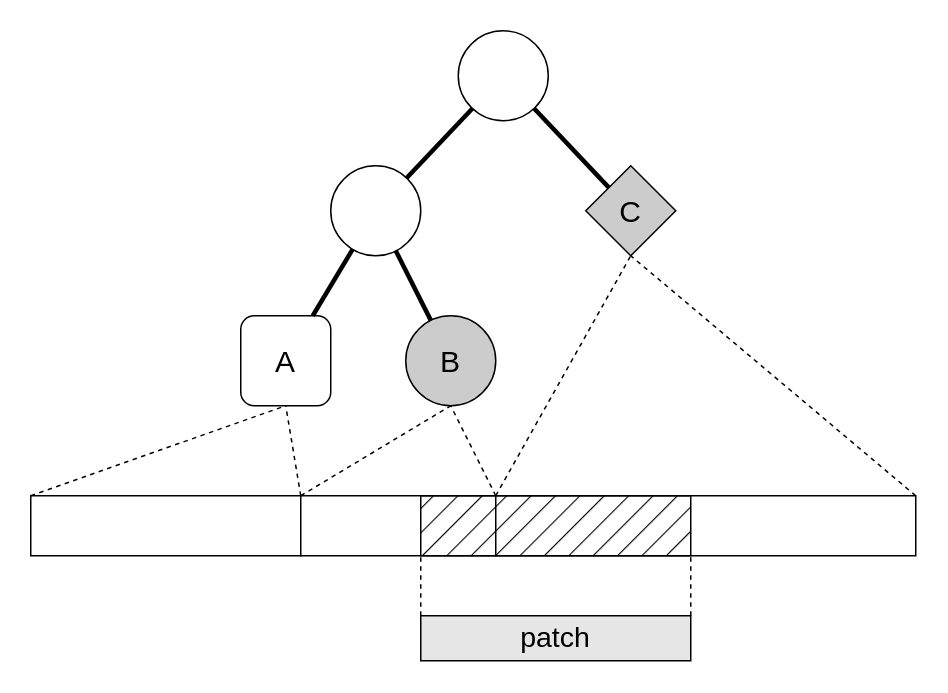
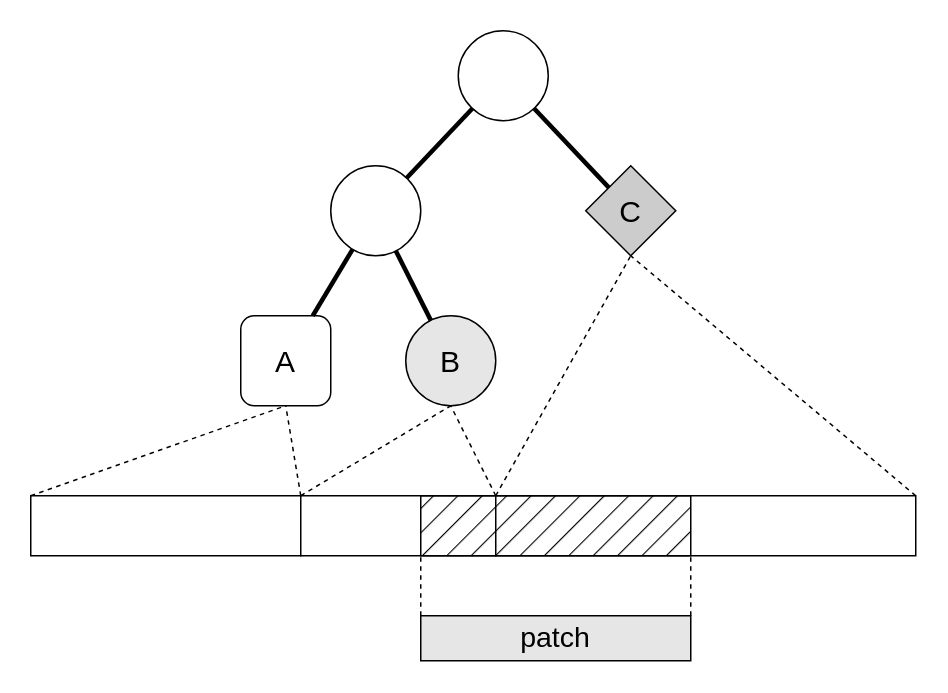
node "B": fillcolor #cccccc -> #e6e6e6
